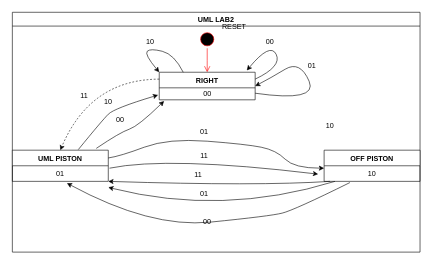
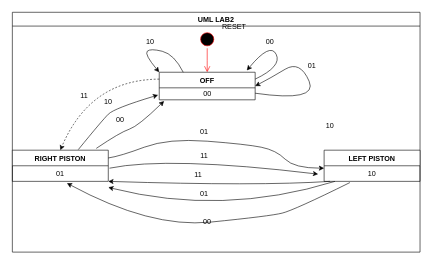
node "RIGHT": label "RIGHT" -> "OFF"
node "UML PISTON": label "UML PISTON" -> "RIGHT PISTON"
node "OFF PISTON": label "OFF PISTON" -> "LEFT PISTON"
